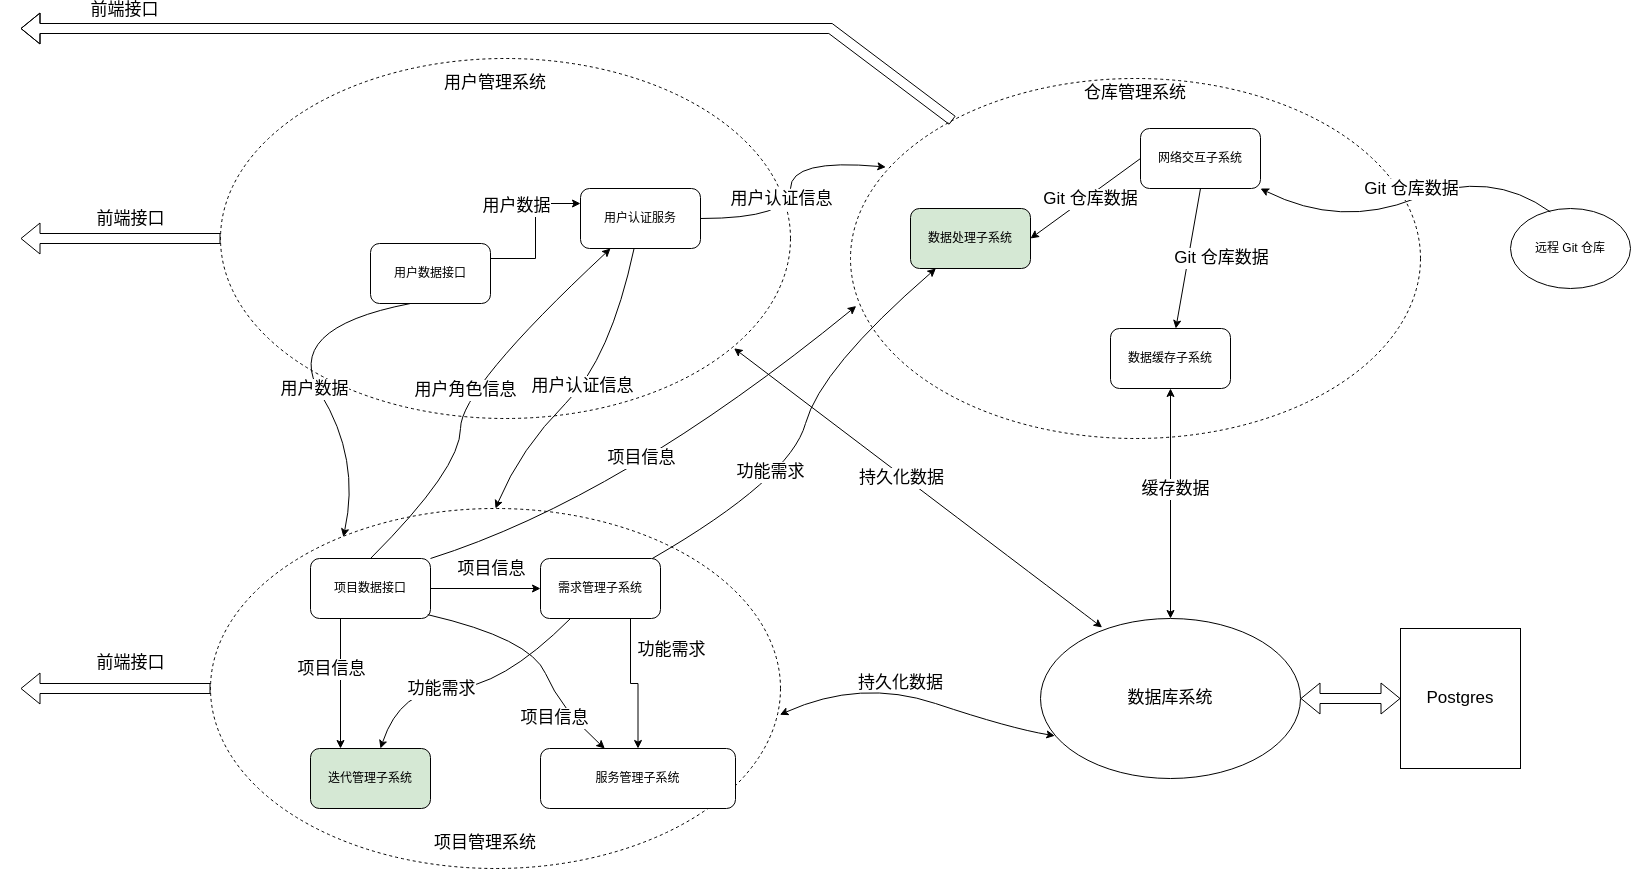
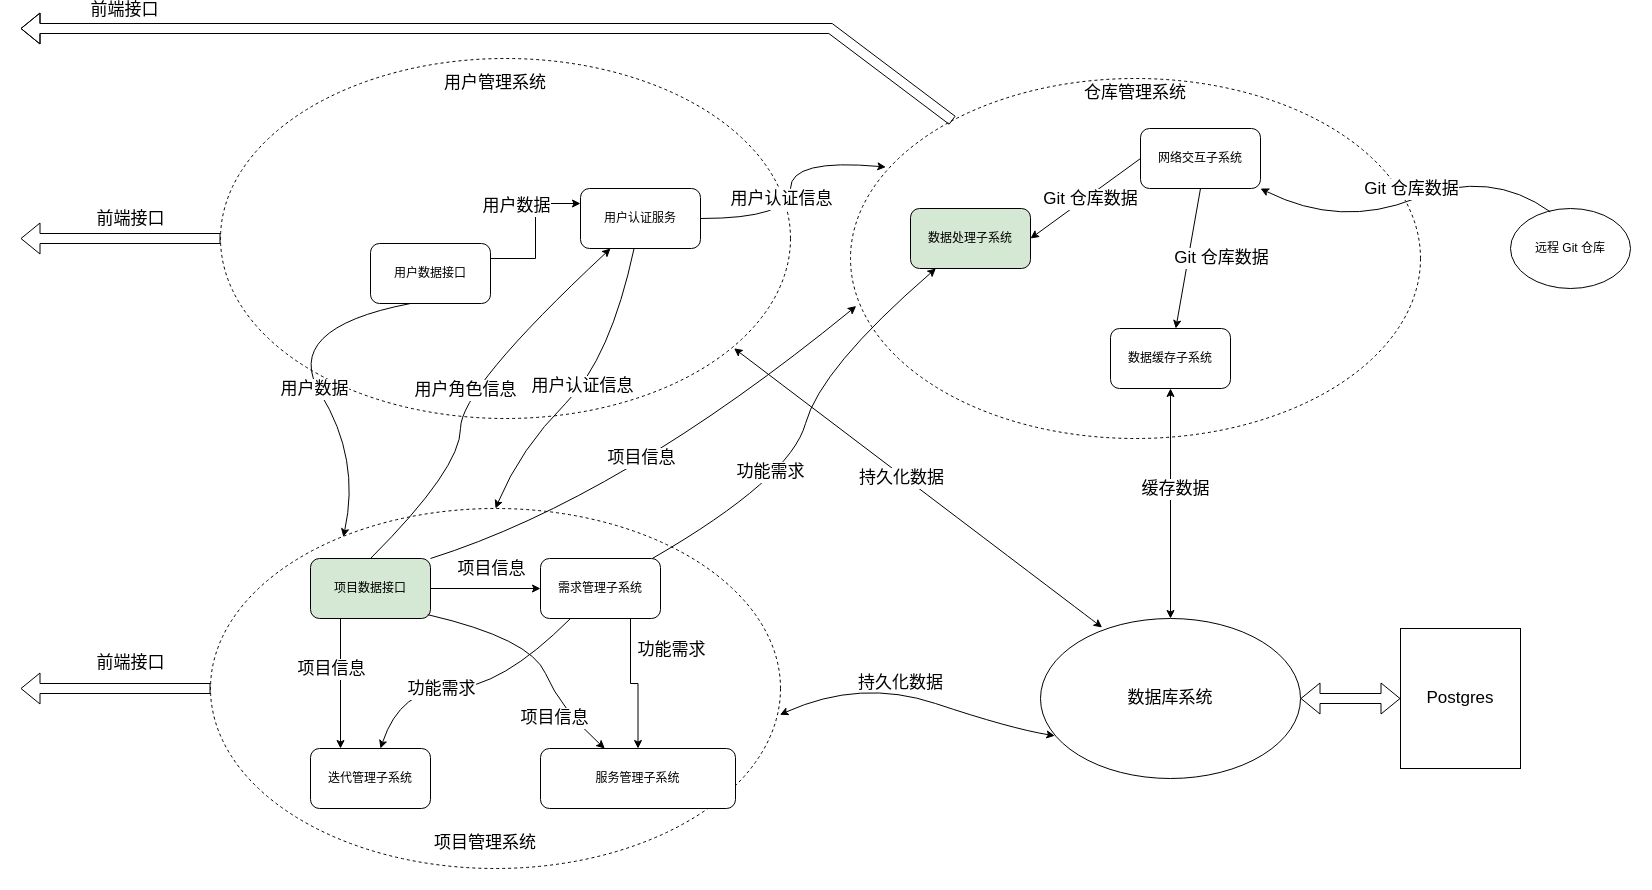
node "项目数据接口": fillcolor #ffffff -> #d5e8d4
node "迭代管理子系统": fillcolor #d5e8d4 -> #ffffff
